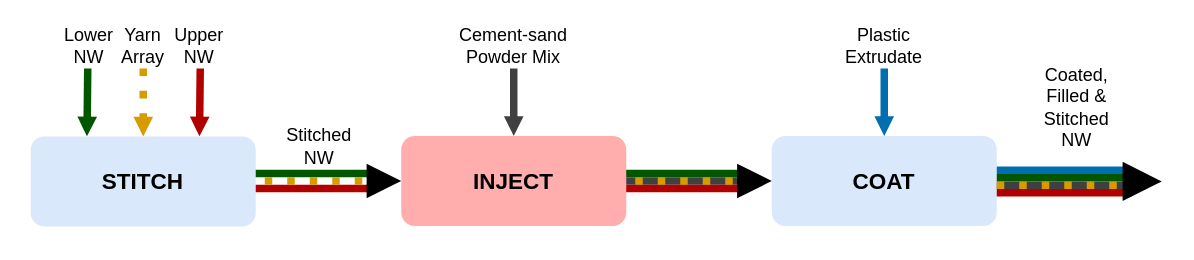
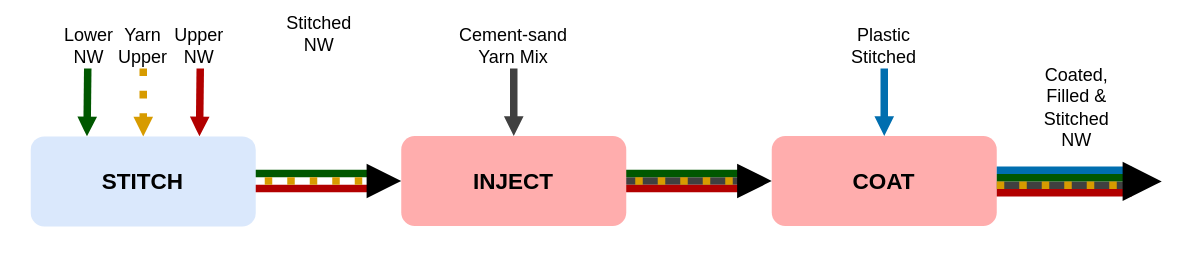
node "Yarn Array": label "Yarn Array" -> "Yarn Upper"
node "Cement-sand Powder Mix": label "Cement-sand Powder Mix" -> "Cement-sand Yarn Mix"
node "Plastic Extrudate": label "Plastic Extrudate" -> "Plastic Stitched"
node "Stitched NW": moved (319, 146) -> (319, 34)
node "COAT": fillcolor #dae8fc -> #ffadad
